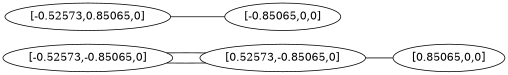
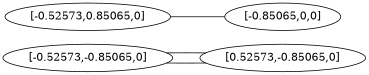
node "[0.85065,0,0]": removed
